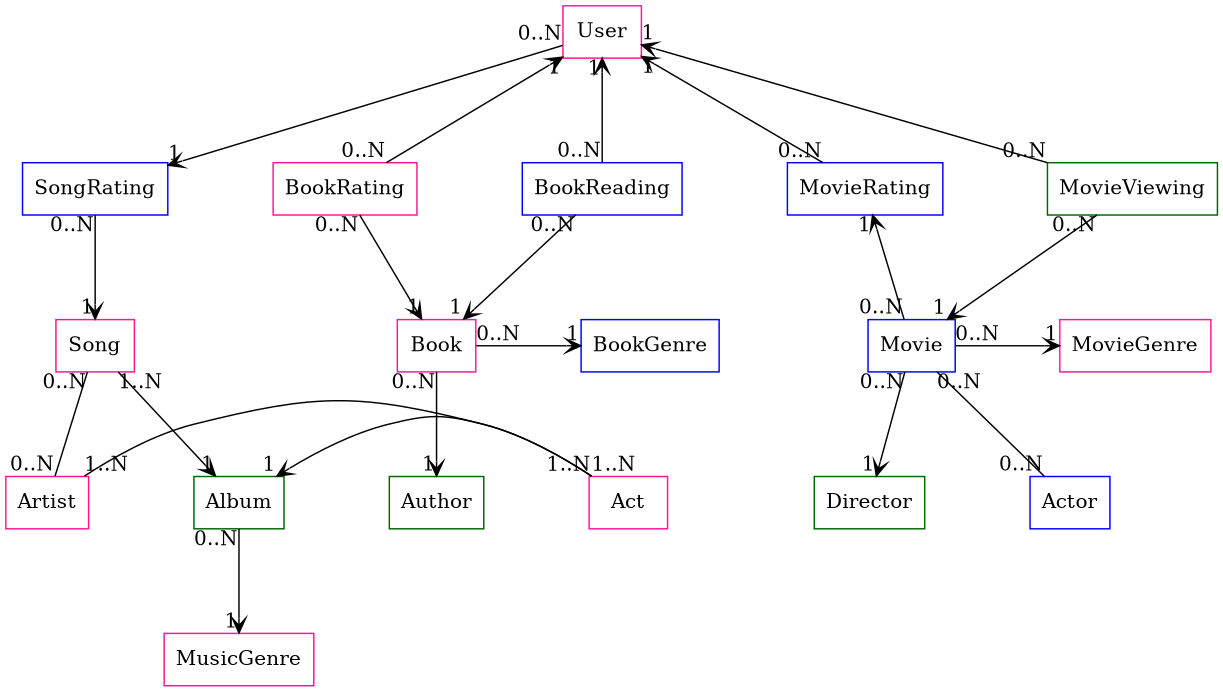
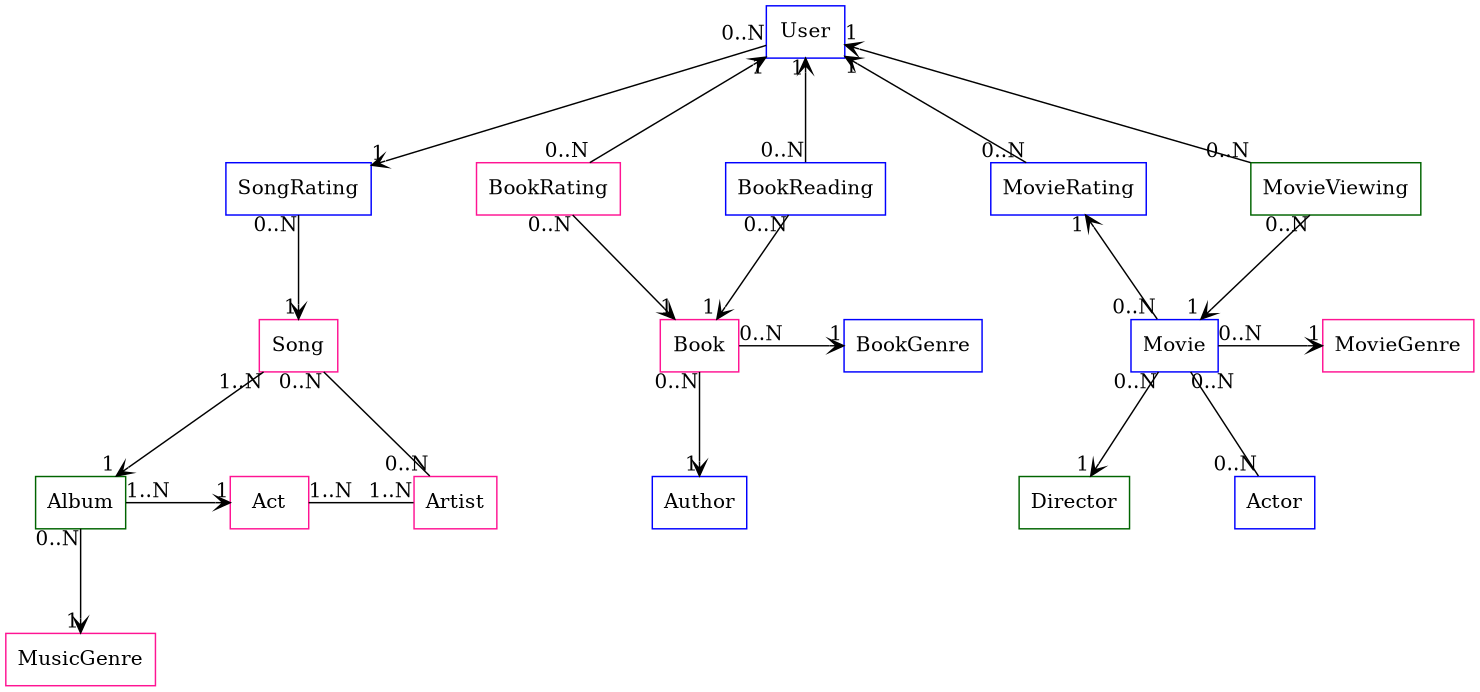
node "User": color deeppink -> blue
edge "Act" -> "Album": reversed
node "Author": color darkgreen -> blue
